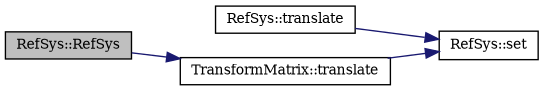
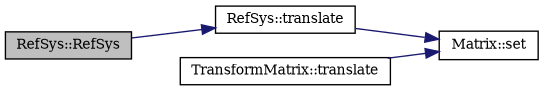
node "RefSys::set": label "RefSys::set" -> "Matrix::set"
edge "RefSys::RefSys" -> "TransformMatrix::translate": now "RefSys::RefSys" -> "RefSys::translate"
